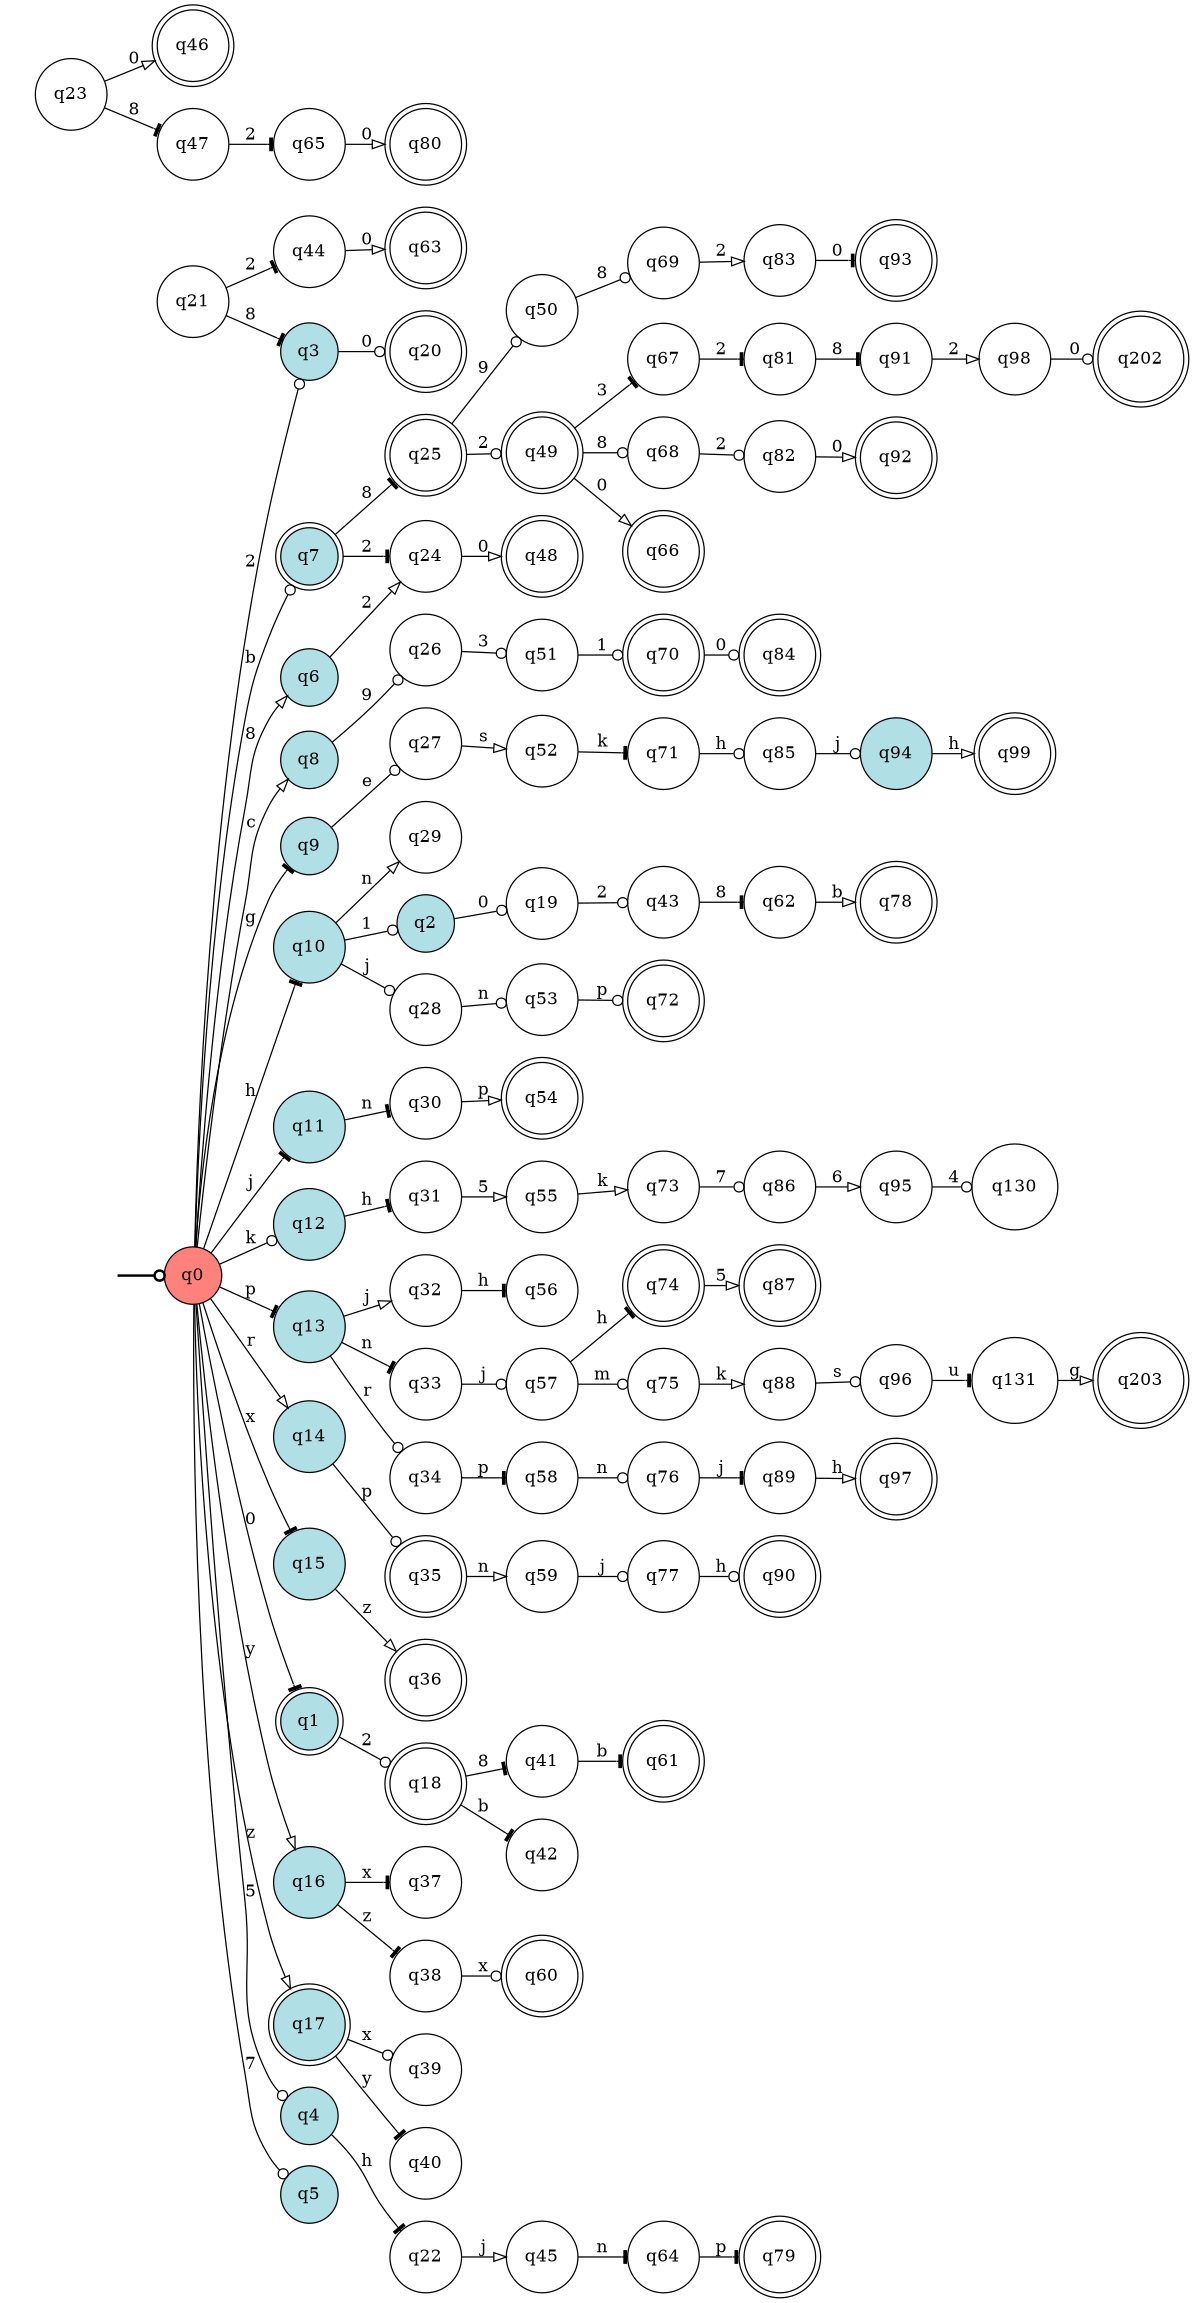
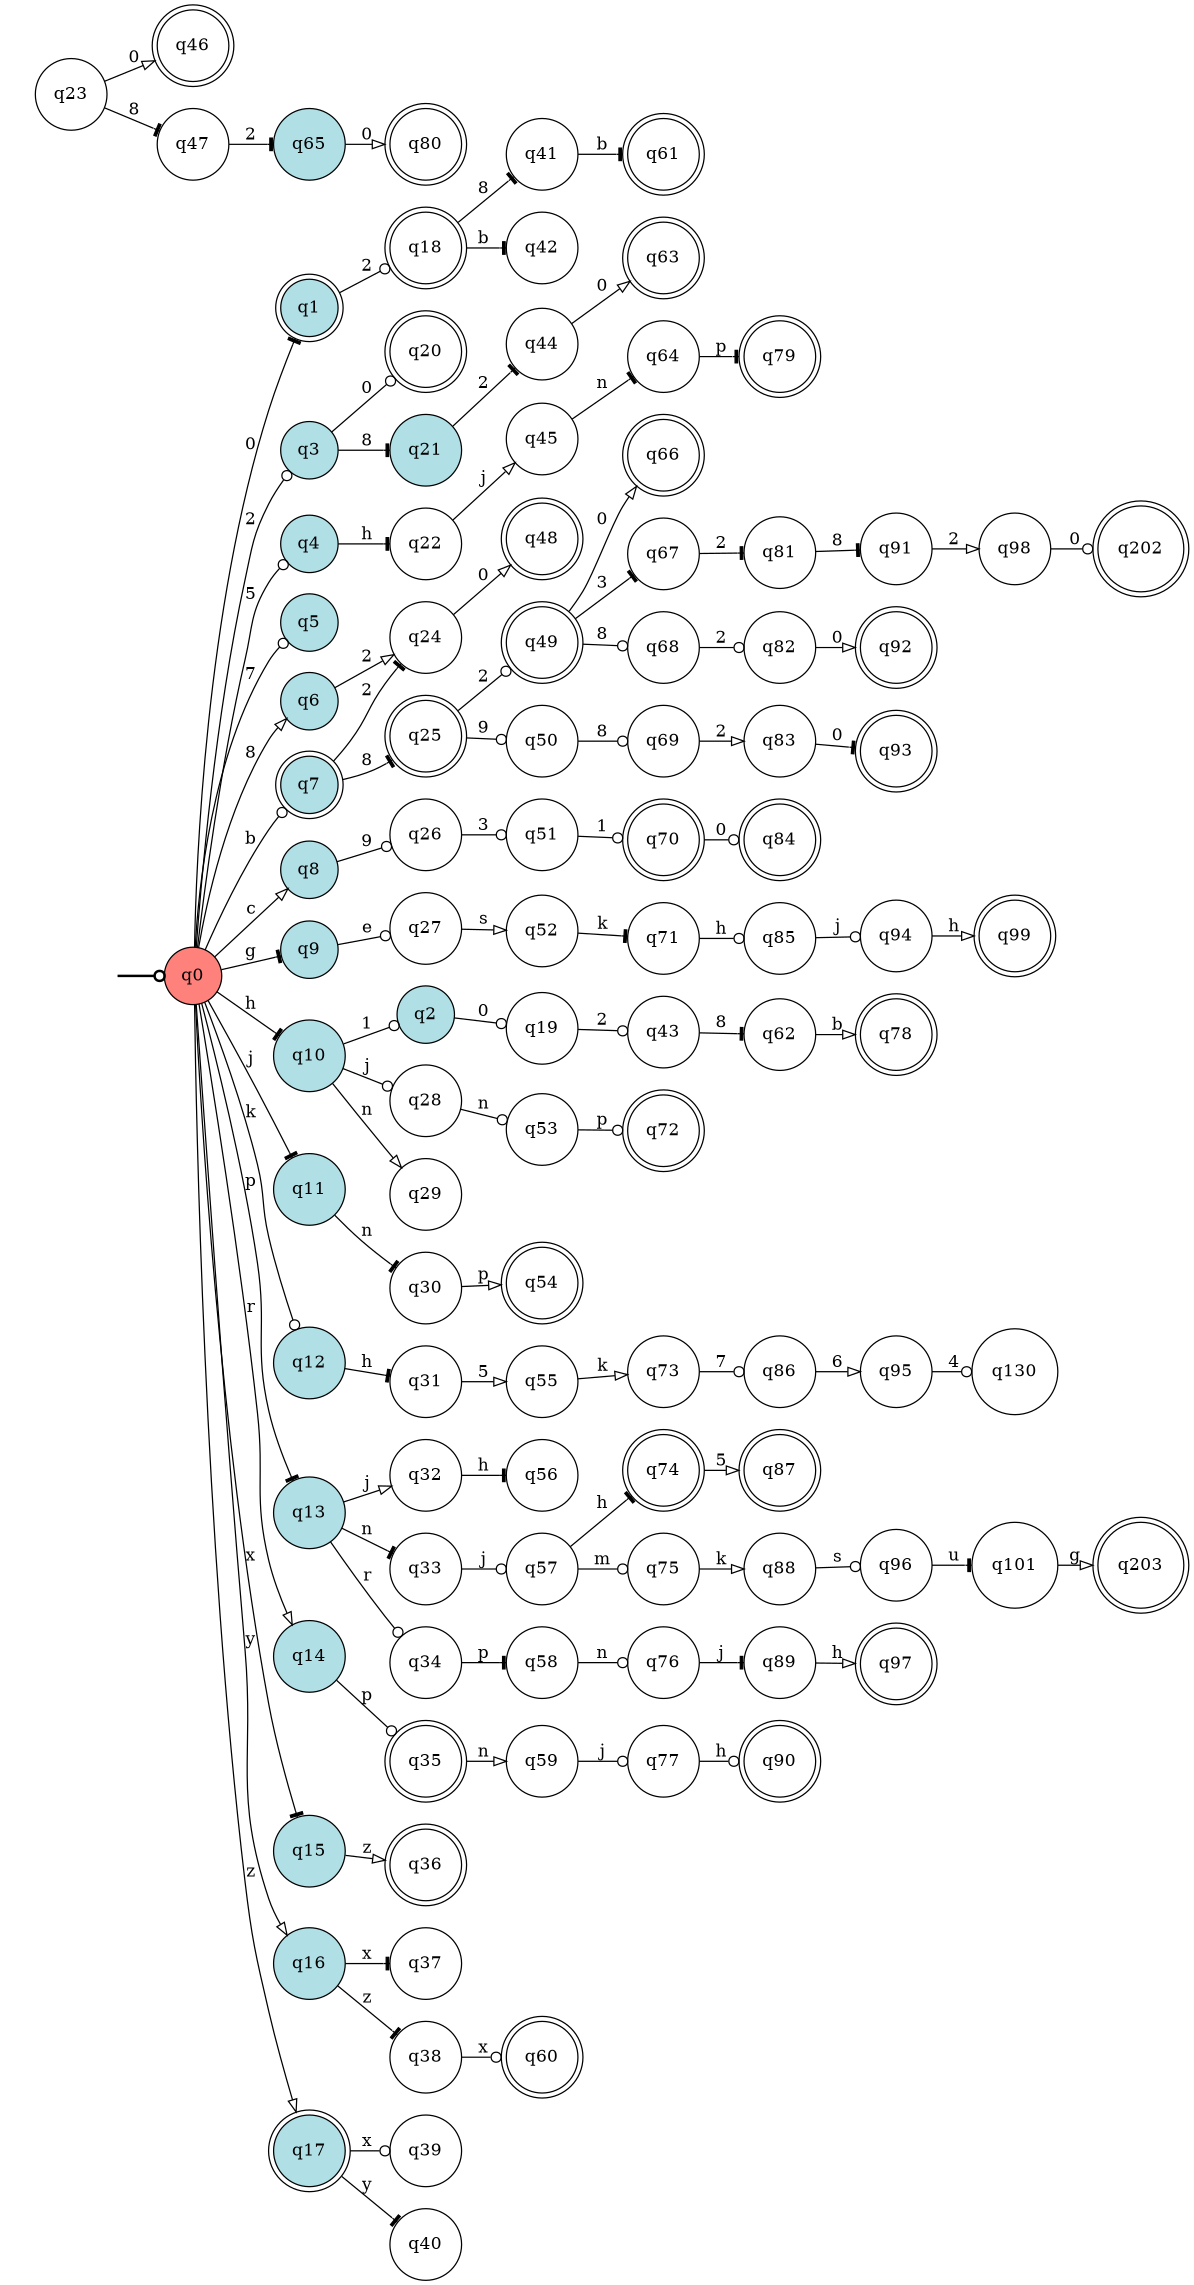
node "q65": fillcolor white -> powderblue
node "q21": fillcolor white -> powderblue
edge "q21" -> "q3": reversed
node "q94": fillcolor powderblue -> white
node "q131": label "q131" -> "q101"
